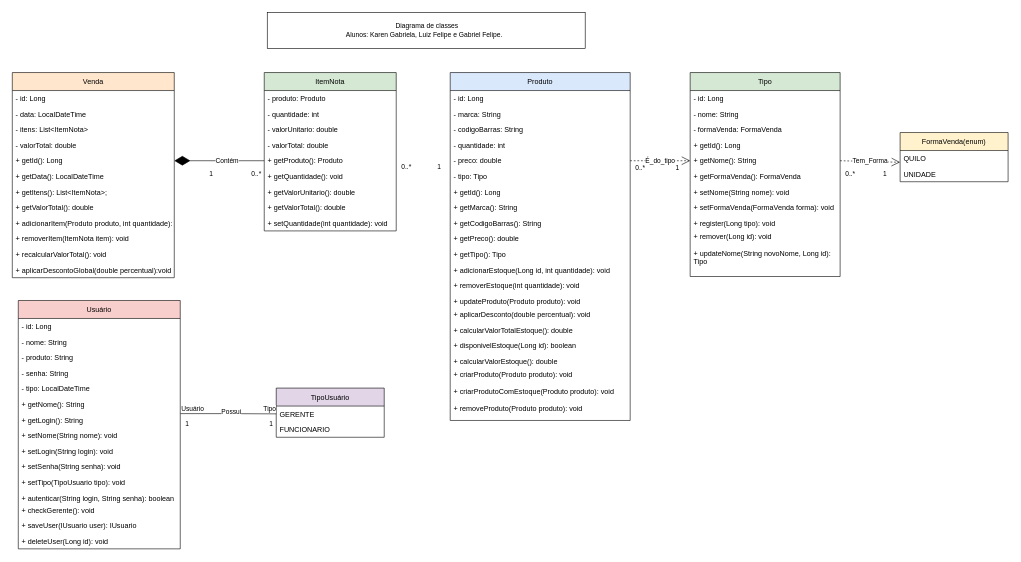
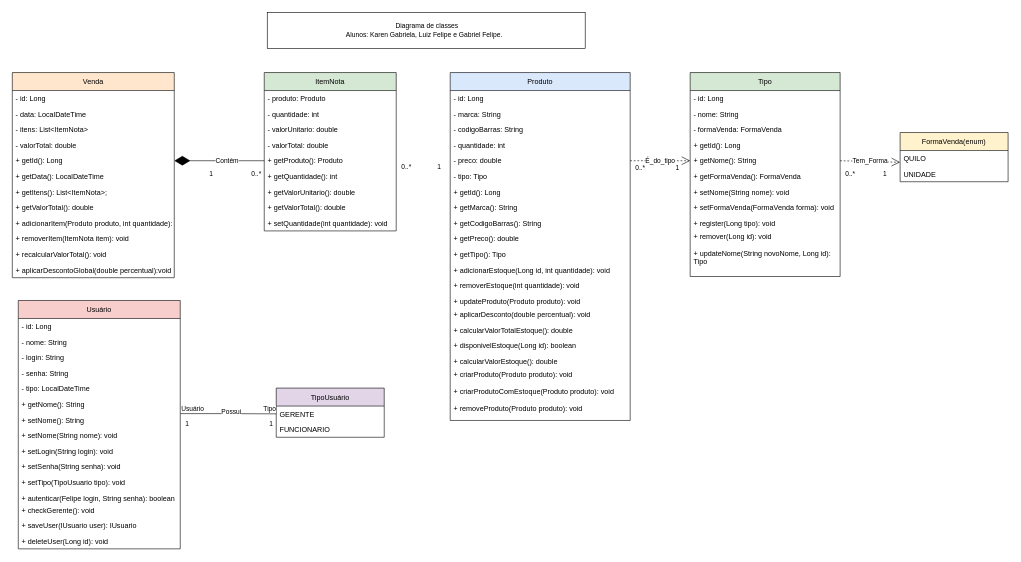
node "+ getQuantidade(): void": label "+ getQuantidade(): void" -> "+ getQuantidade(): int"
node "- produto: String": label "- produto: String" -> "- login: String"
node "+ getLogin(): String": label "+ getLogin(): String" -> "+ setNome(): String"
node "+ autenticar(String login, String senha): boolean": label "+ autenticar(String login, String senha): boolean" -> "+ autenticar(Felipe login, String senha): boolean"
